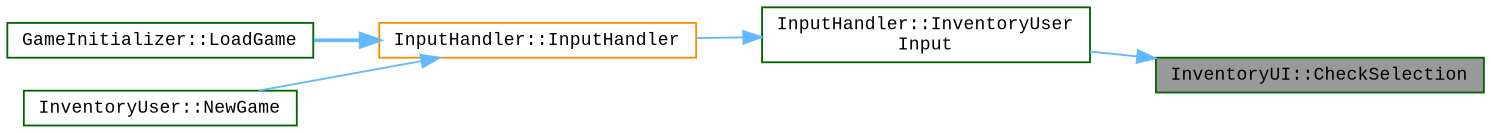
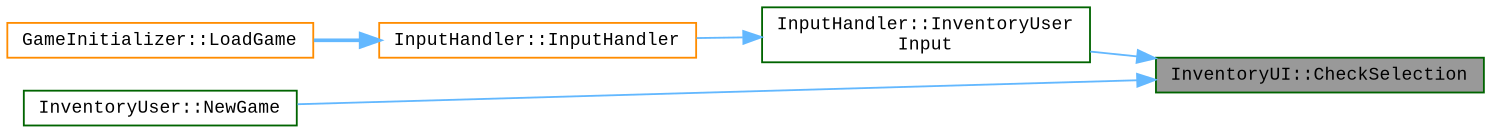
node "GameInitializer::LoadGame": color darkgreen -> darkorange
edge "InventoryUser::NewGame" -> "InputHandler::InputHandler": now "InventoryUser::NewGame" -> "InventoryUI::CheckSelection"
